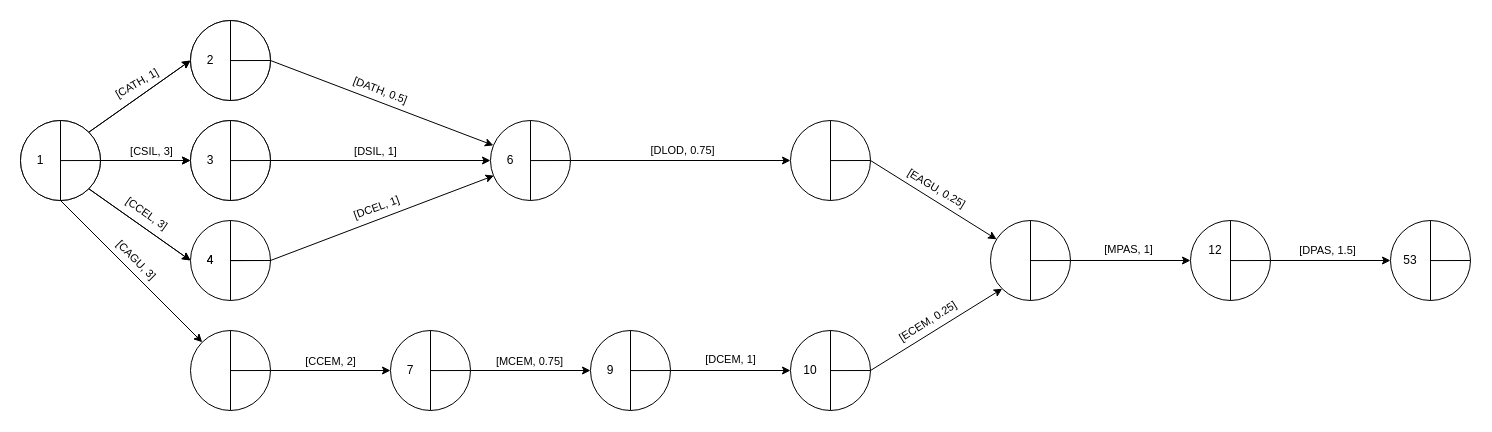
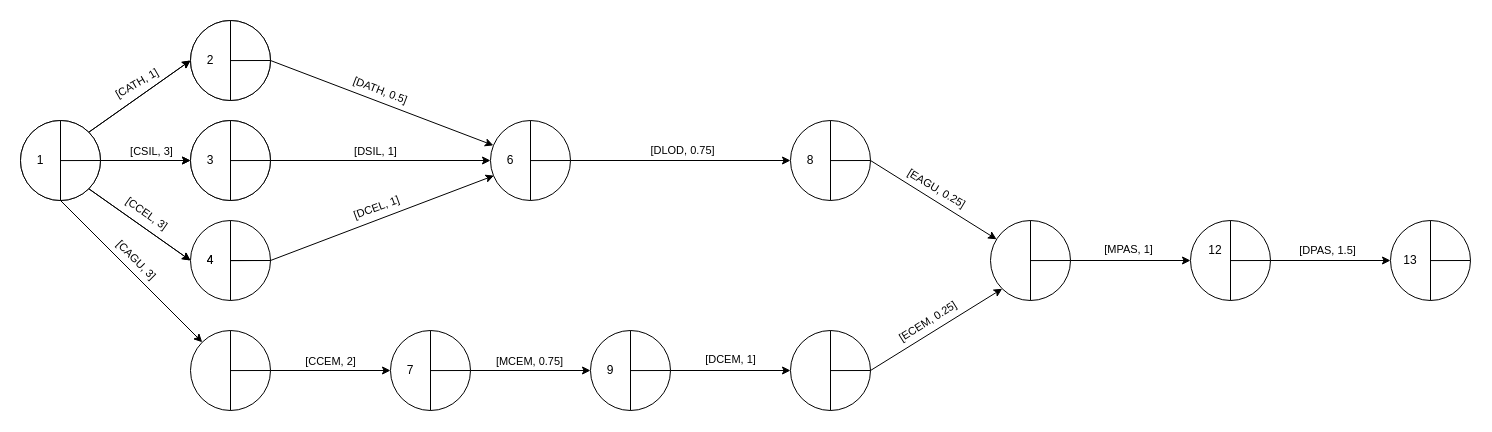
node "8": added
node "53": label "53" -> "13"
node "10": removed
